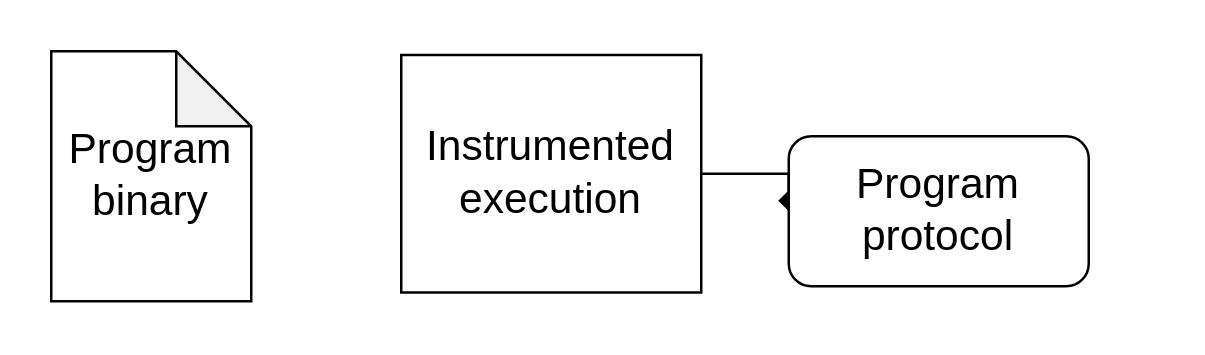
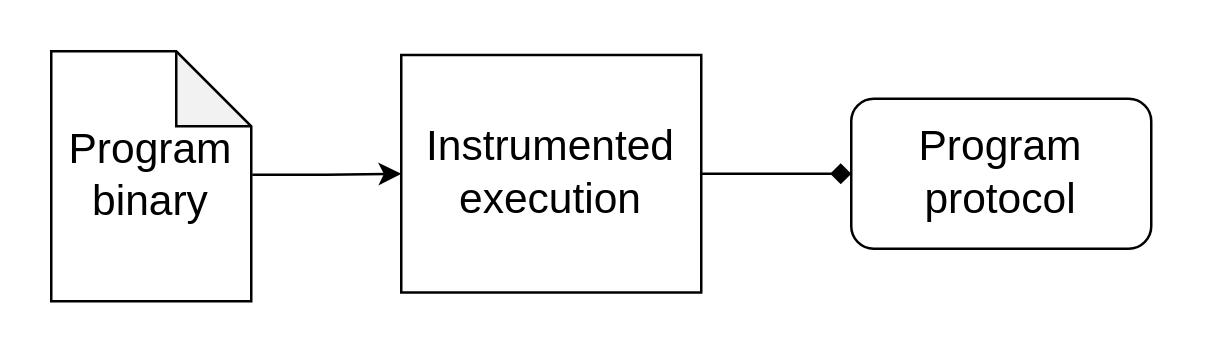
edge "Program binary" -> "Instrumented execution": added
node "Program protocol": moved (939, 211) -> (1001, 174)
